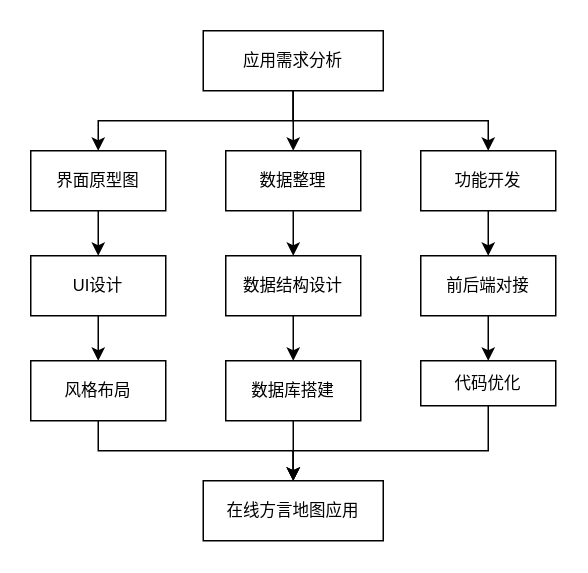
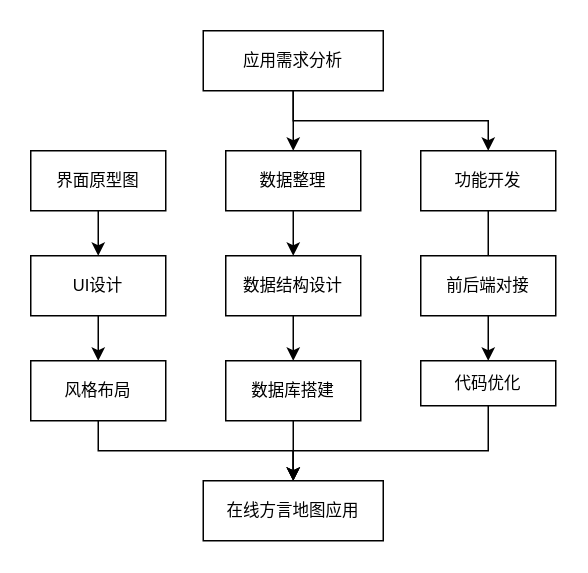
edge "应用需求分析" -> "界面原型图": removed
edge "功能开发" -> "前后端对接": arrowhead classic -> none
